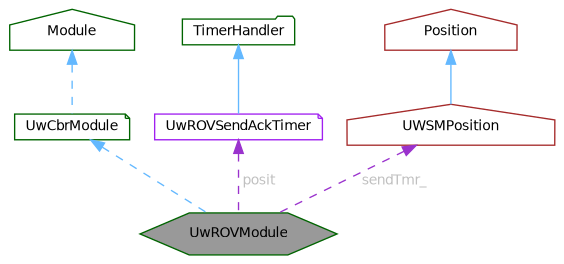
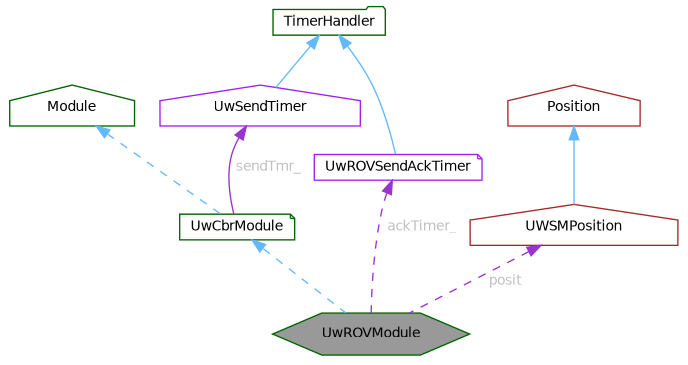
node "UwSendTimer": added
edge "UwROVModule" -> "UwROVSendAckTimer": label " posit" -> " ackTimer_"
edge "UwROVModule" -> "UWSMPosition": label " sendTmr_" -> " posit"
